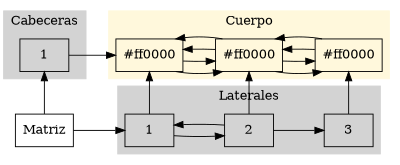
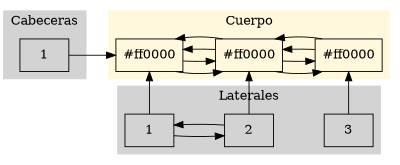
node "Matriz": removed
edge "2" -> "3": removed
